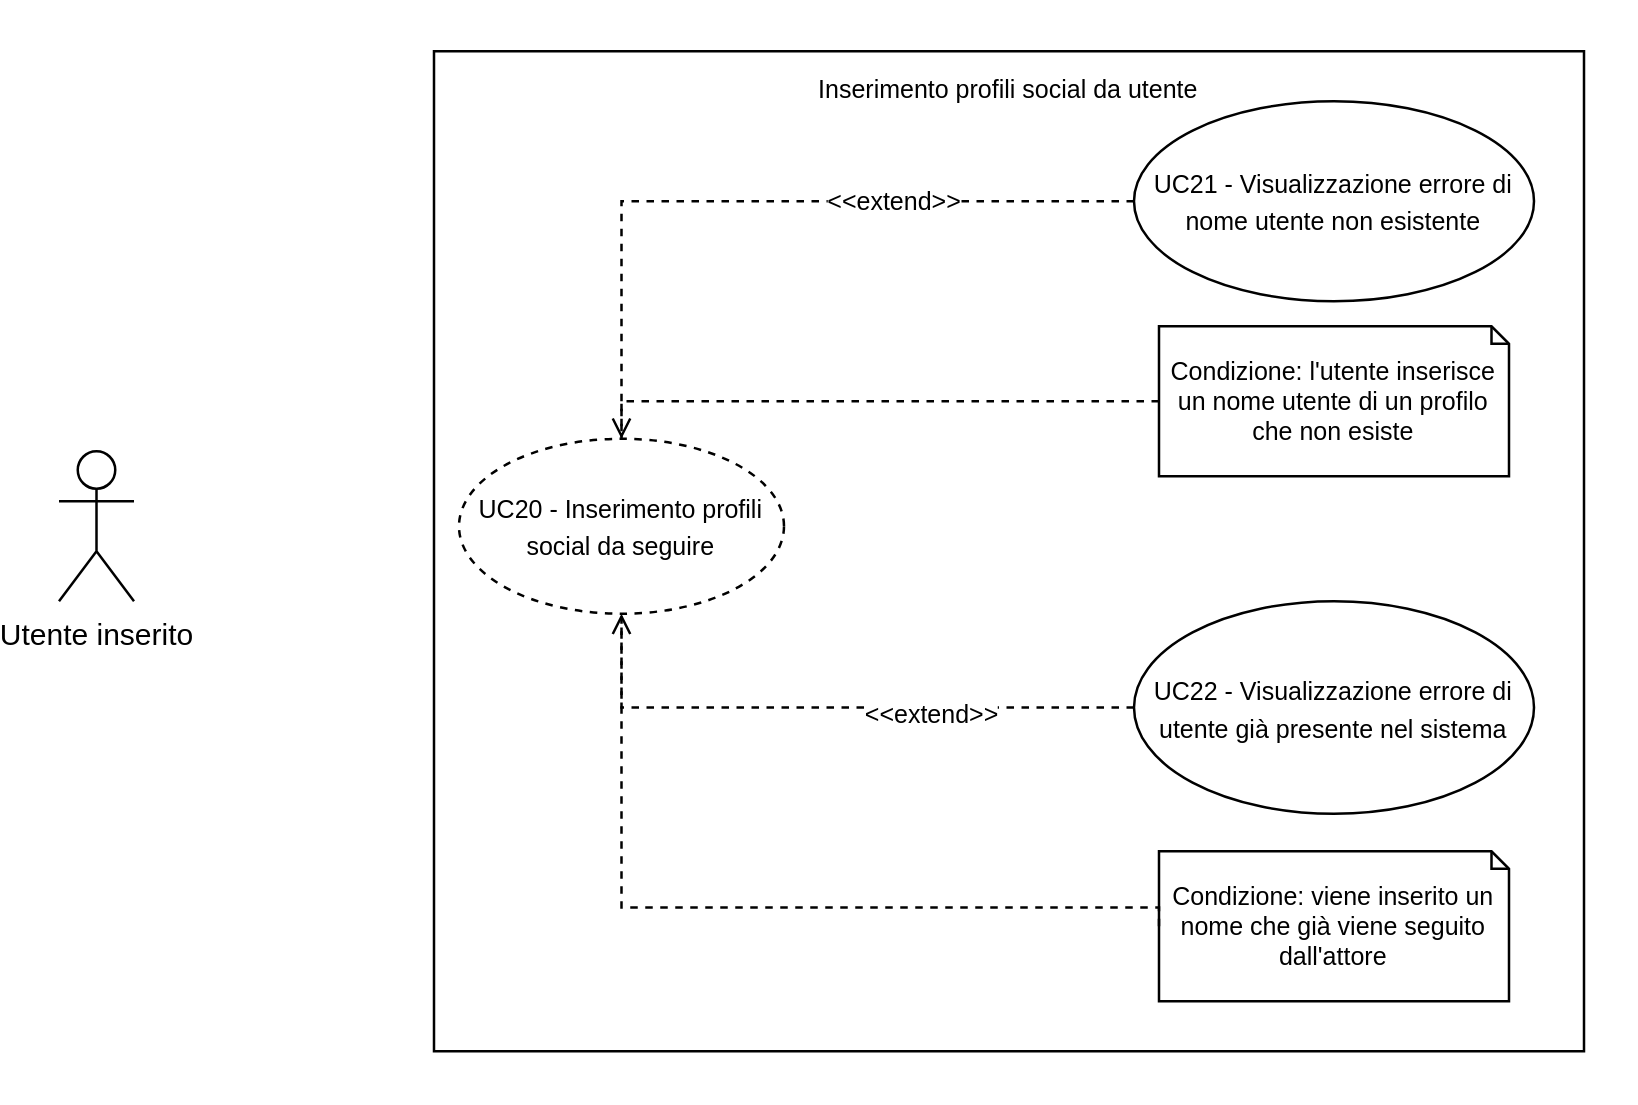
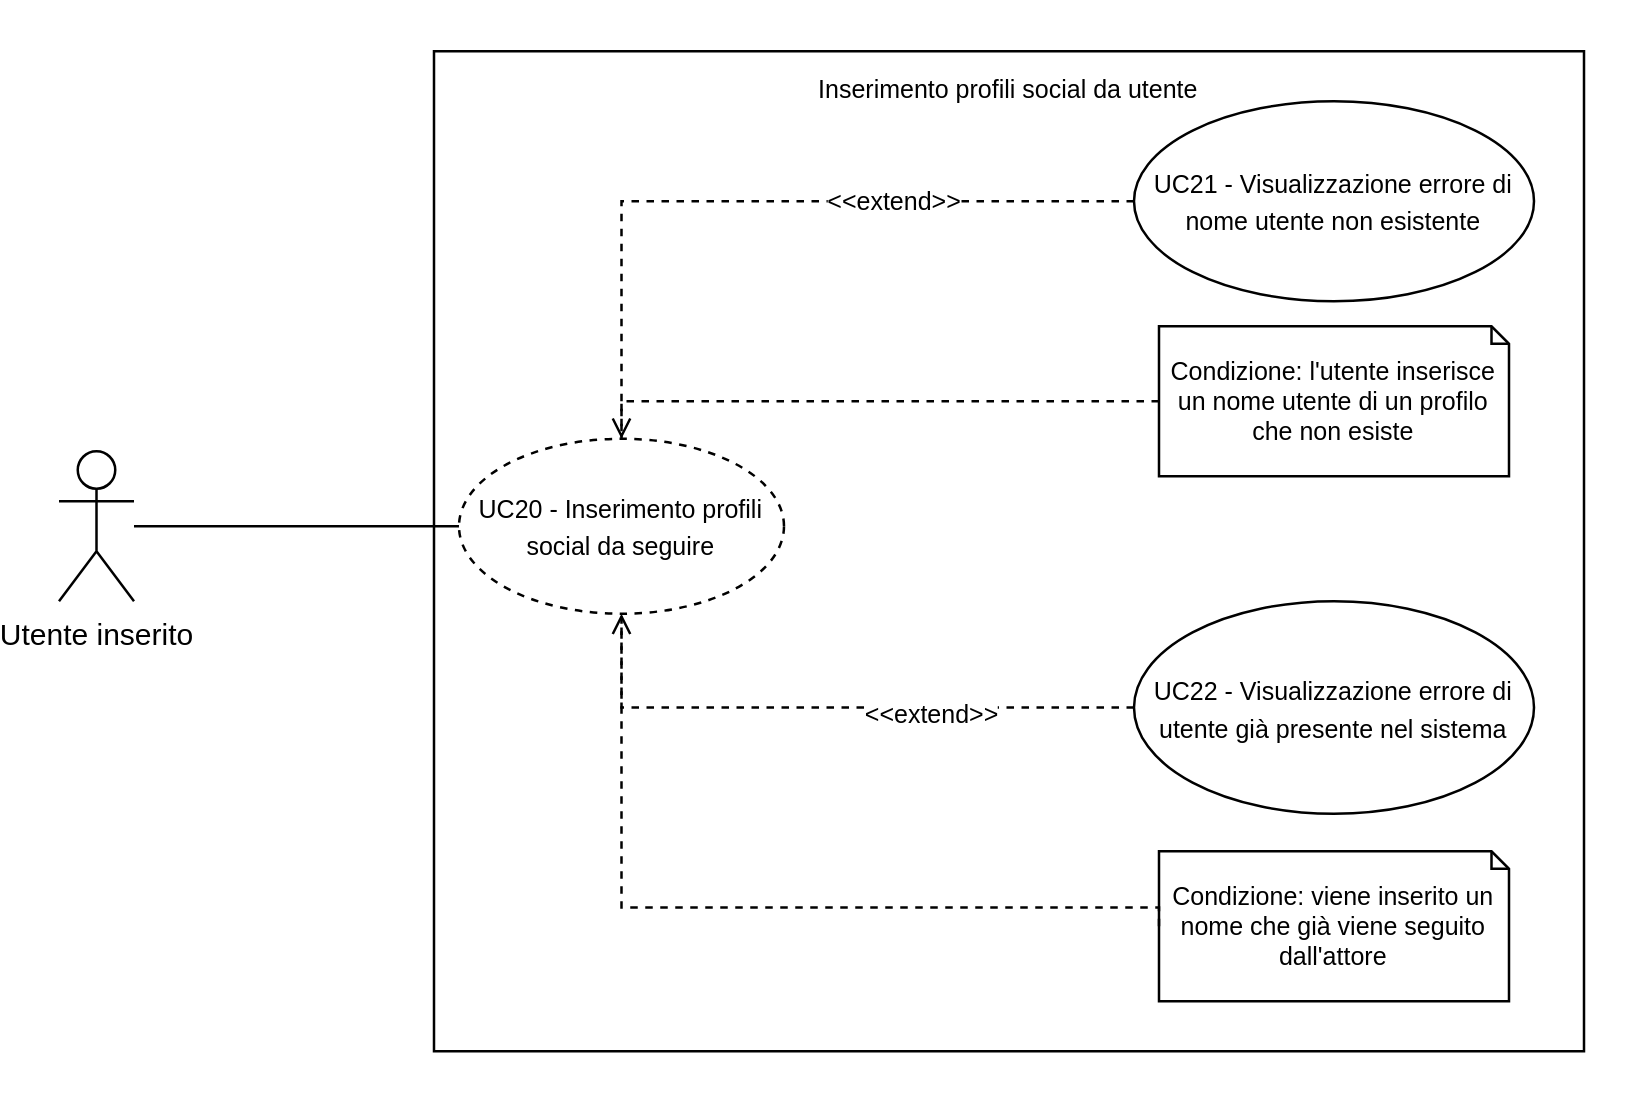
edge "Utente inserito" -- "UC20 - Inserimento profili social da seguire": added
